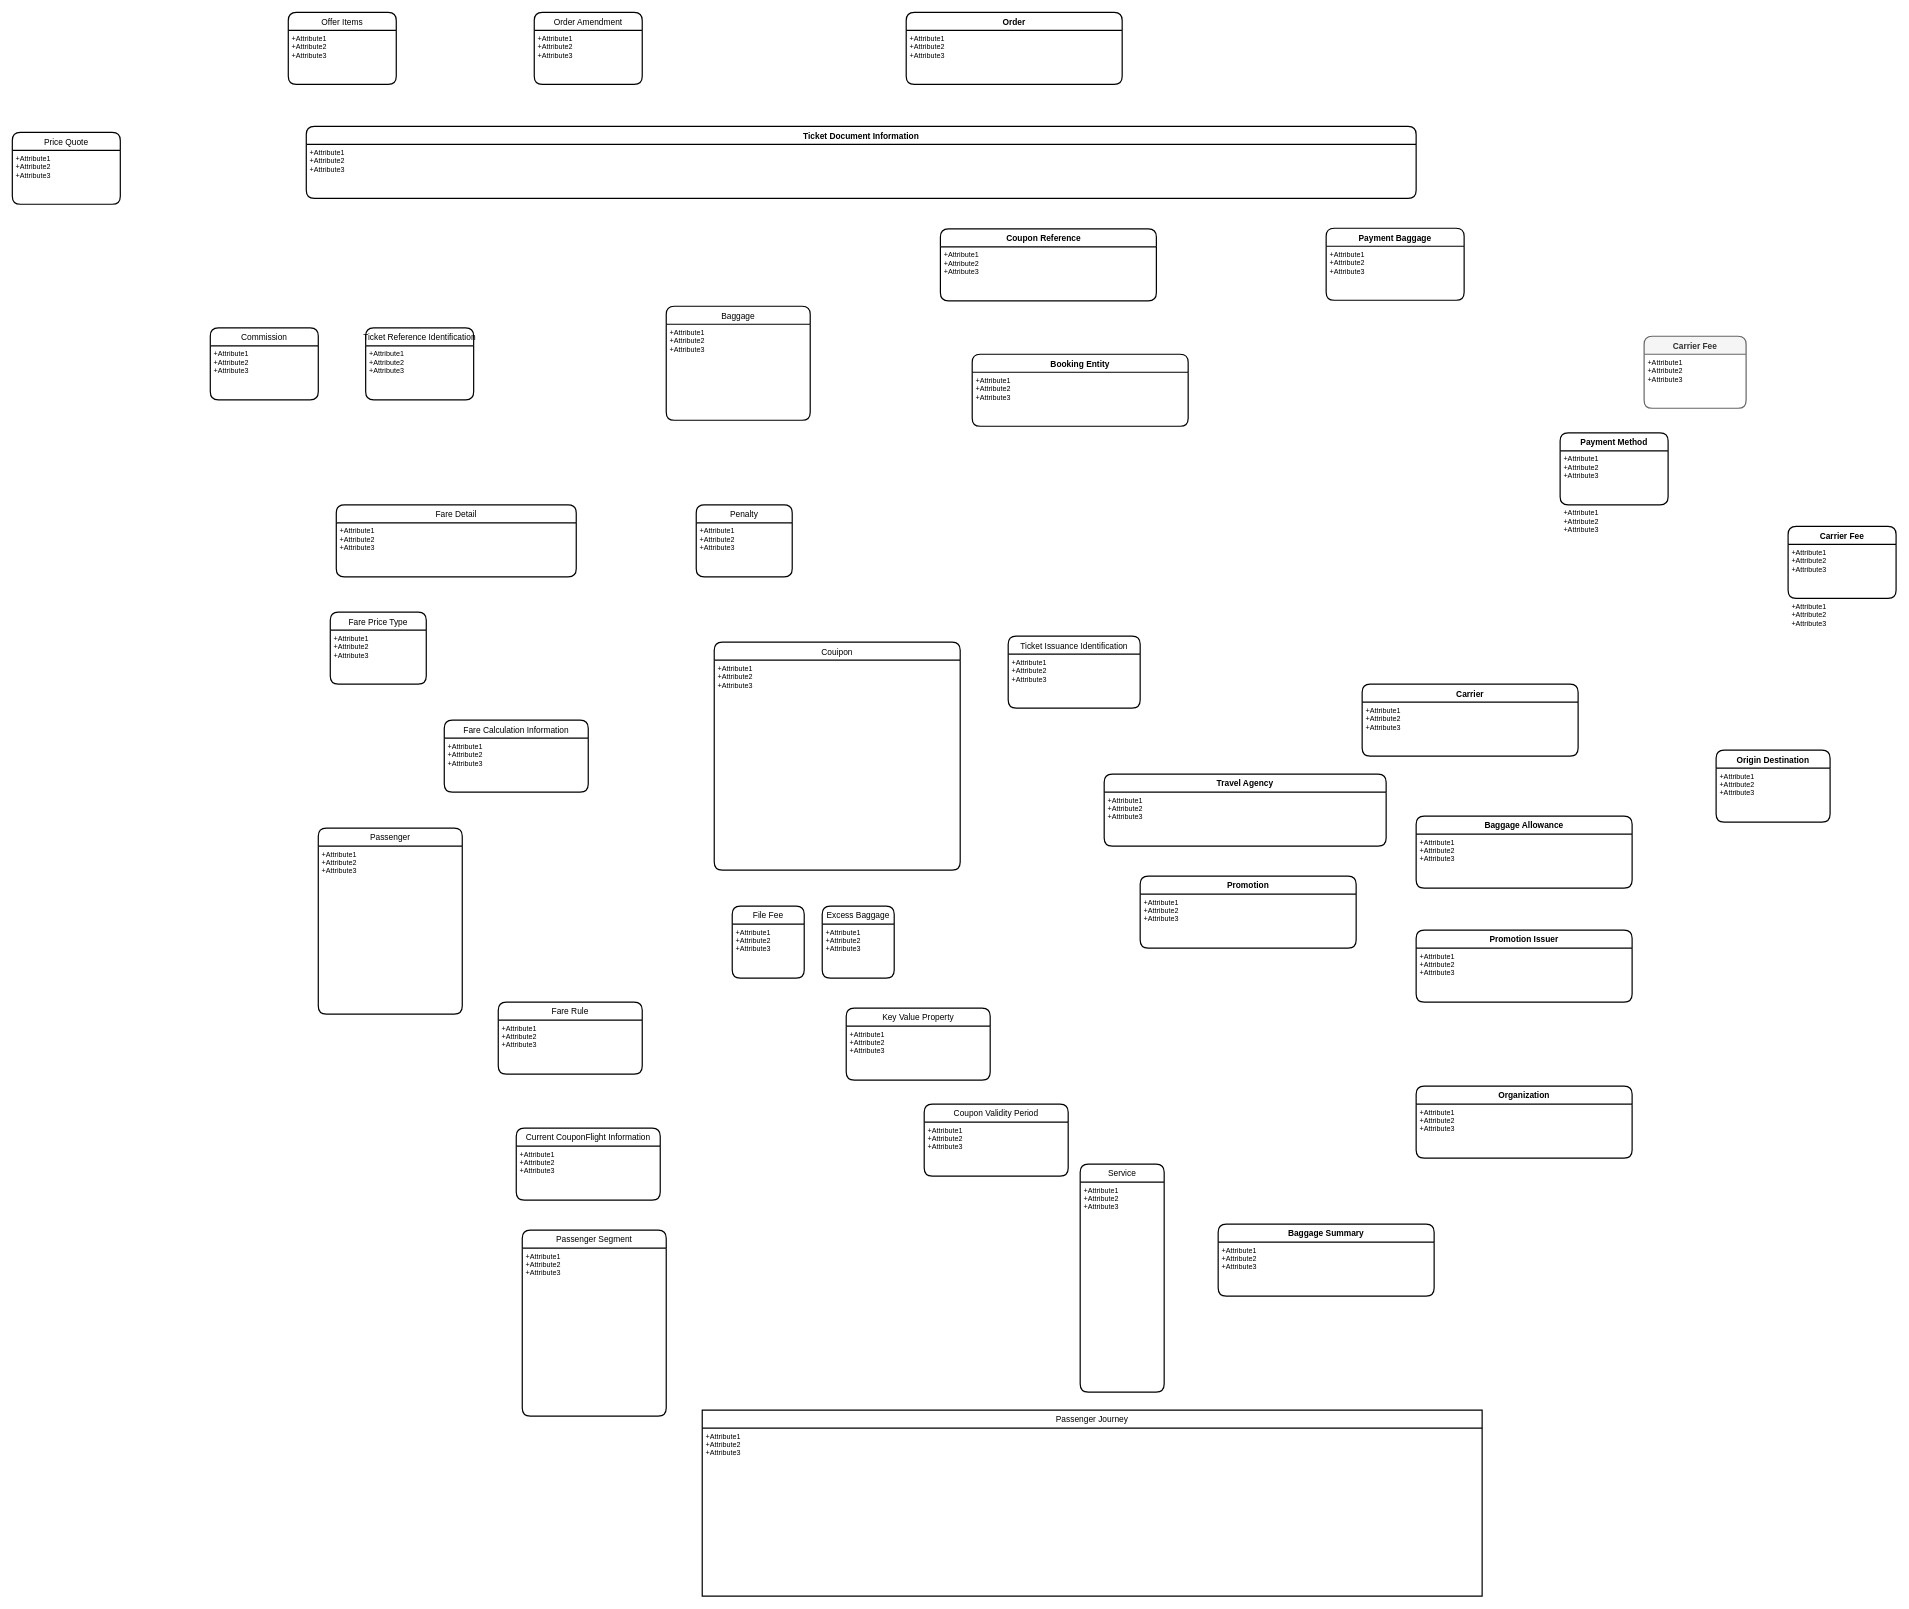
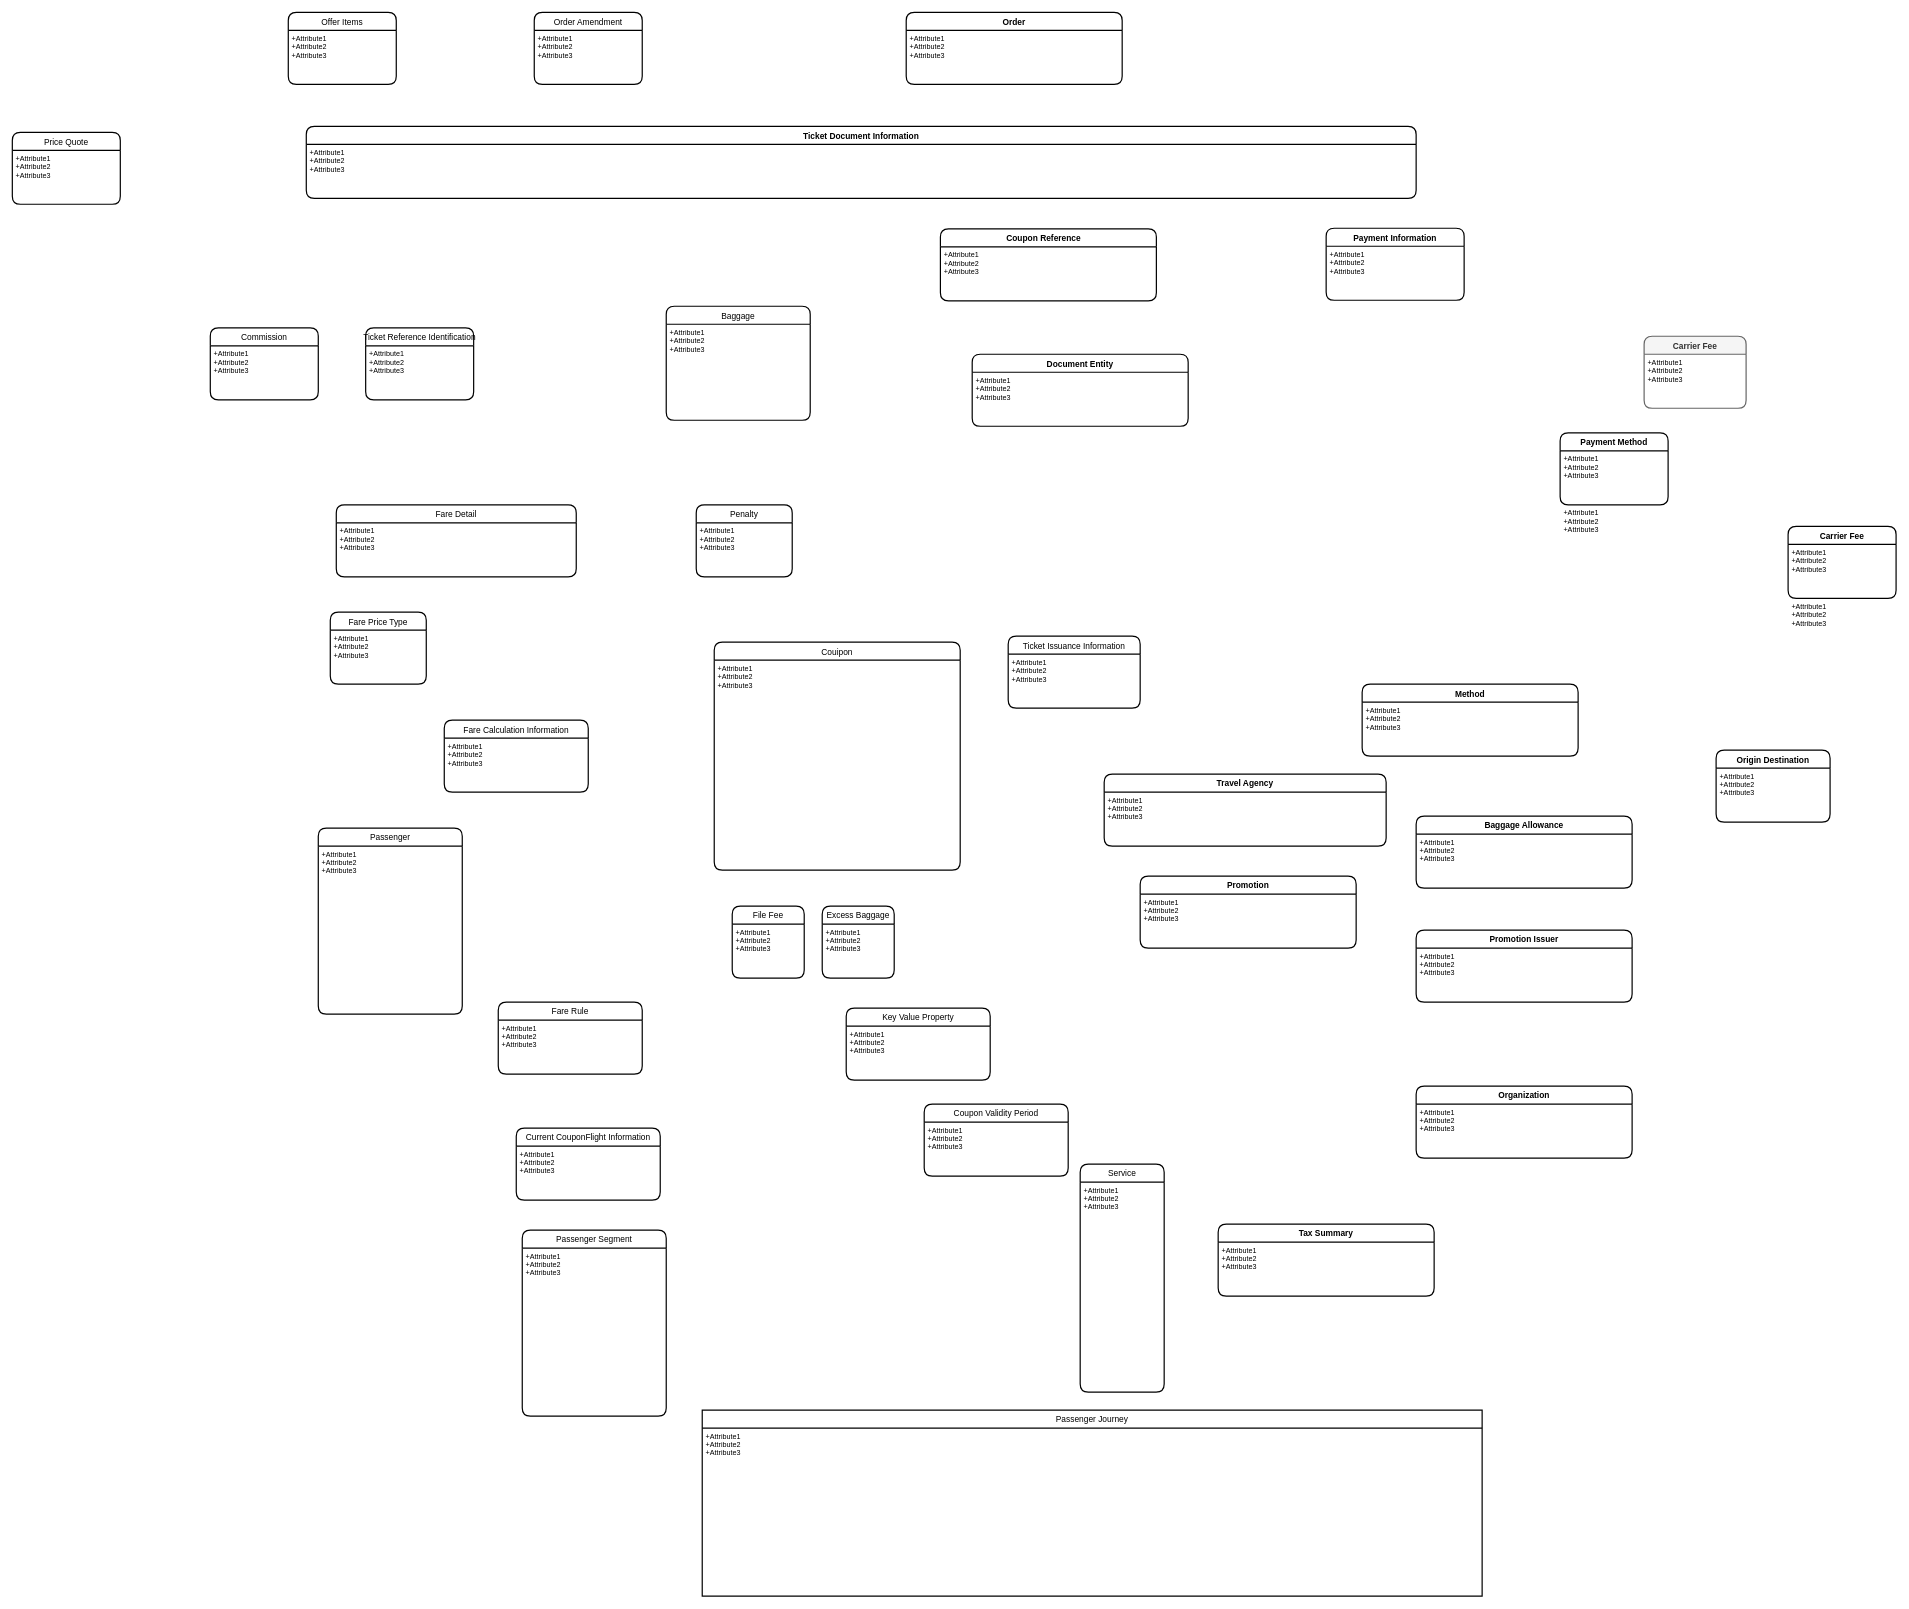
node "Payment Baggage": label "Payment Baggage" -> "Payment Information"
node "Booking Entity": label "Booking Entity" -> "Document Entity"
node "Ticket Issuance Identification": label "Ticket Issuance Identification" -> "Ticket Issuance Information"
node "Carrier": label "Carrier" -> "Method"
node "Baggage Summary": label "Baggage Summary" -> "Tax Summary"
